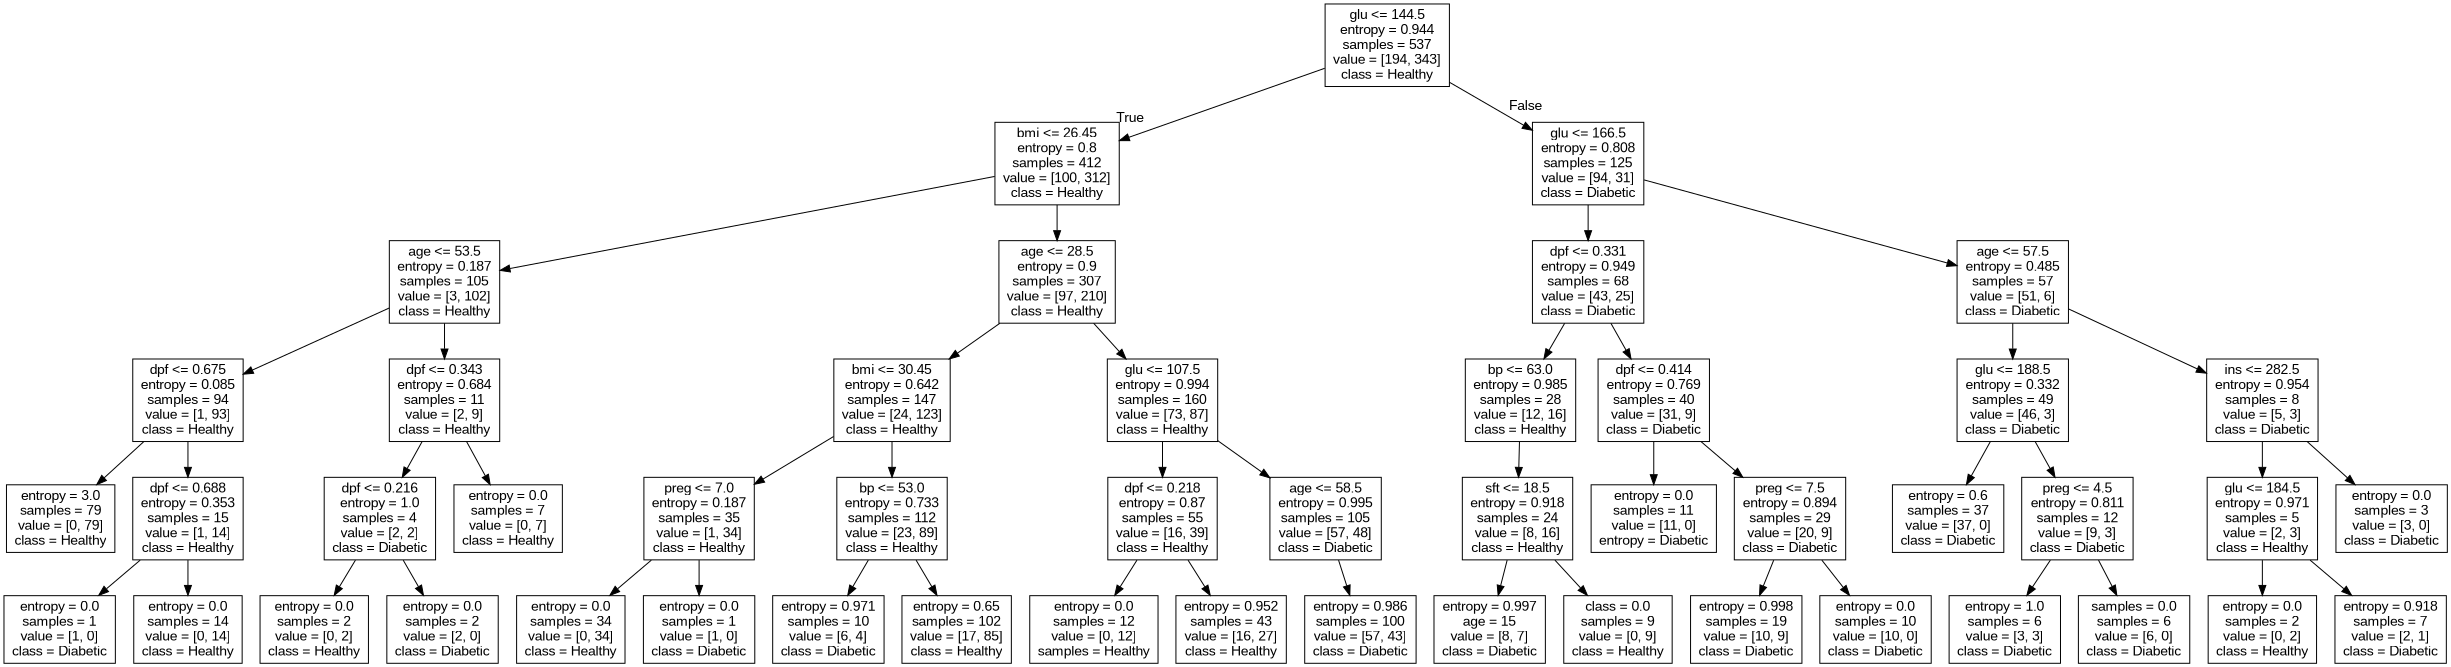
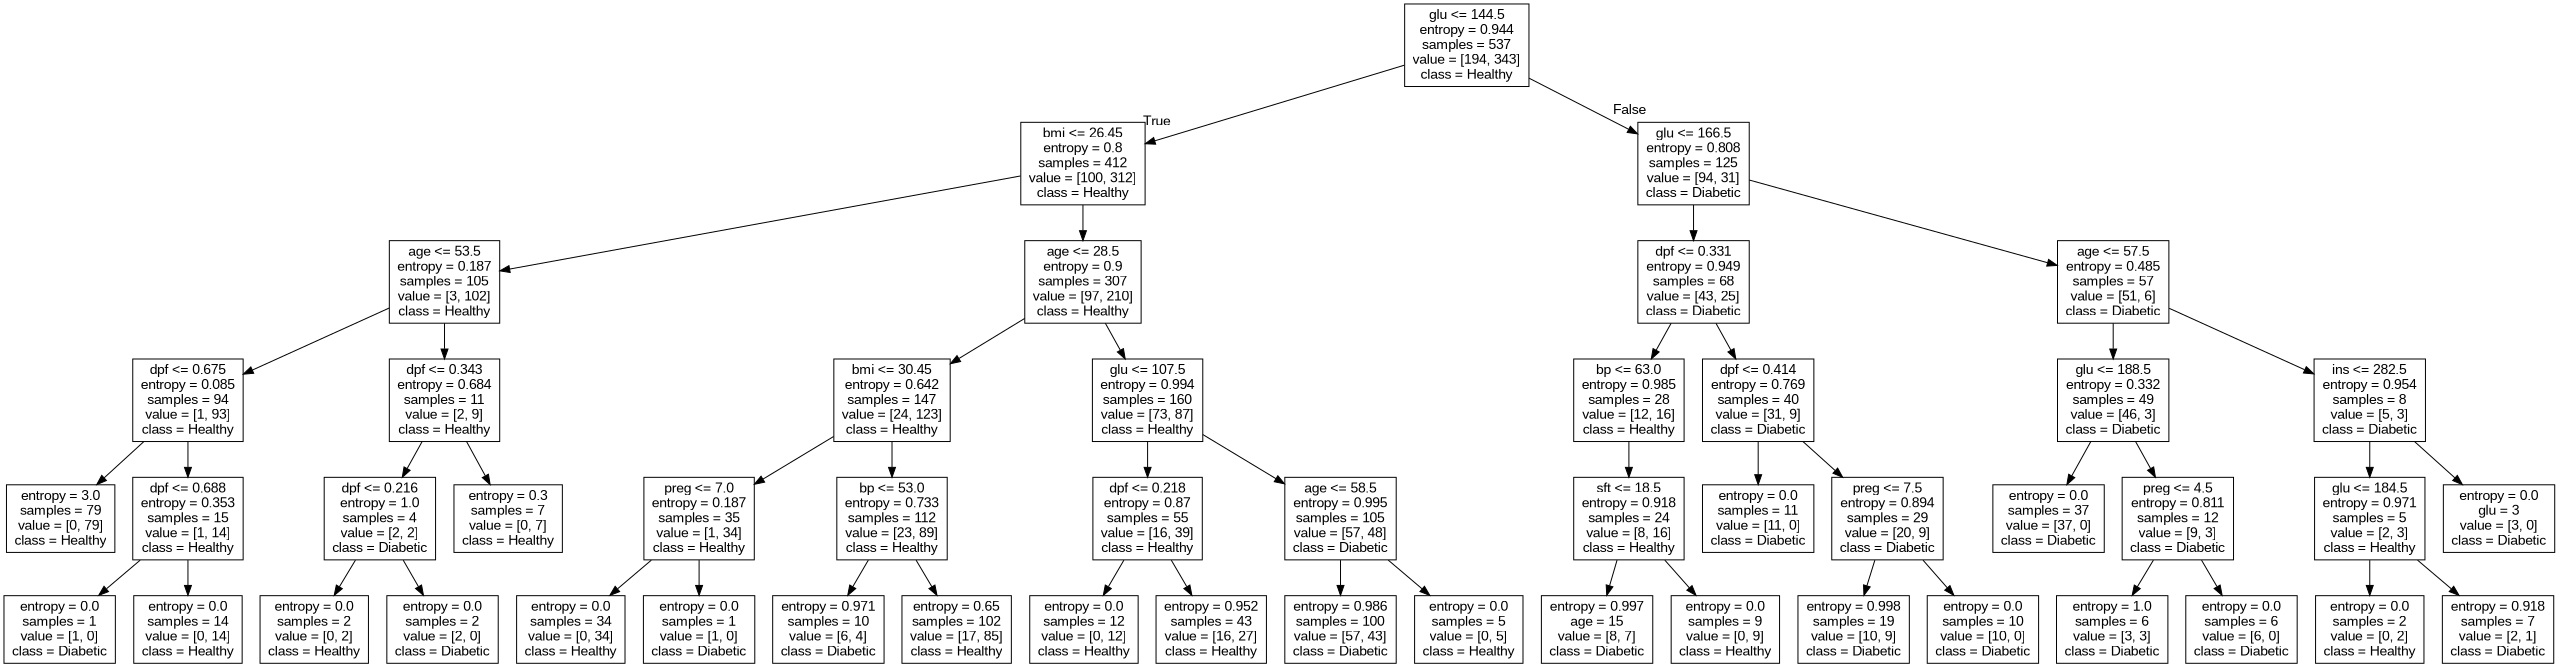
node "entropy = 0.0 samples = 7 value = [0, 7] class = Healthy": label "entropy = 0.0 samples = 7 value = [0, 7] class = Healthy" -> "entropy = 0.3 samples = 7 value = [0, 7] class = Healthy"
node "entropy = 0.0 samples = 11 value = [11, 0] entropy = Diabetic": label "entropy = 0.0 samples = 11 value = [11, 0] entropy = Diabetic" -> "entropy = 0.0 samples = 11 value = [11, 0] class = Diabetic"
node "entropy = 0.6 samples = 37 value = [37, 0] class = Diabetic": label "entropy = 0.6 samples = 37 value = [37, 0] class = Diabetic" -> "entropy = 0.0 samples = 37 value = [37, 0] class = Diabetic"
node "entropy = 0.0 samples = 3 value = [3, 0] class = Diabetic": label "entropy = 0.0 samples = 3 value = [3, 0] class = Diabetic" -> "entropy = 0.0 glu = 3 value = [3, 0] class = Diabetic"
node "entropy = 0.0 samples = 12 value = [0, 12] samples = Healthy": label "entropy = 0.0 samples = 12 value = [0, 12] samples = Healthy" -> "entropy = 0.0 samples = 12 value = [0, 12] class = Healthy"
node "entropy = 0.0 samples = 5 value = [0, 5] class = Healthy": added
node "class = 0.0 samples = 9 value = [0, 9] class = Healthy": label "class = 0.0 samples = 9 value = [0, 9] class = Healthy" -> "entropy = 0.0 samples = 9 value = [0, 9] class = Healthy"
node "samples = 0.0 samples = 6 value = [6, 0] class = Diabetic": label "samples = 0.0 samples = 6 value = [6, 0] class = Diabetic" -> "entropy = 0.0 samples = 6 value = [6, 0] class = Diabetic"
